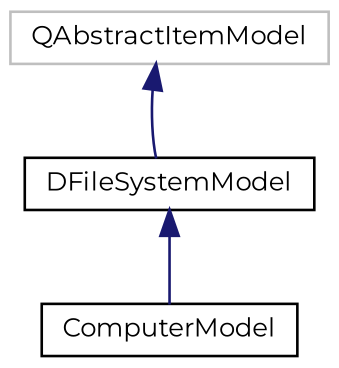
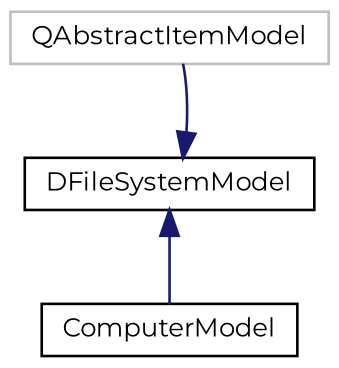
edge "DFileSystemModel" -> "QAbstractItemModel": reversed
